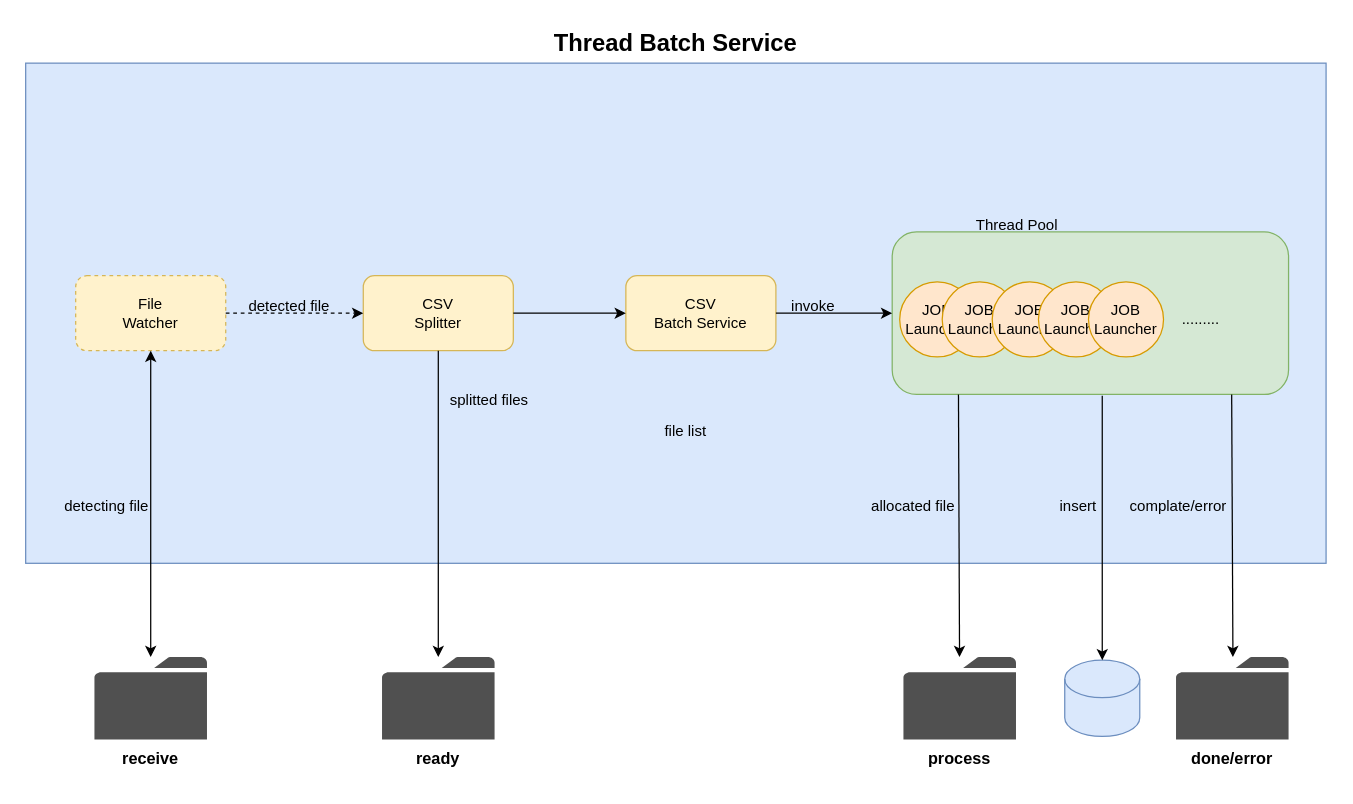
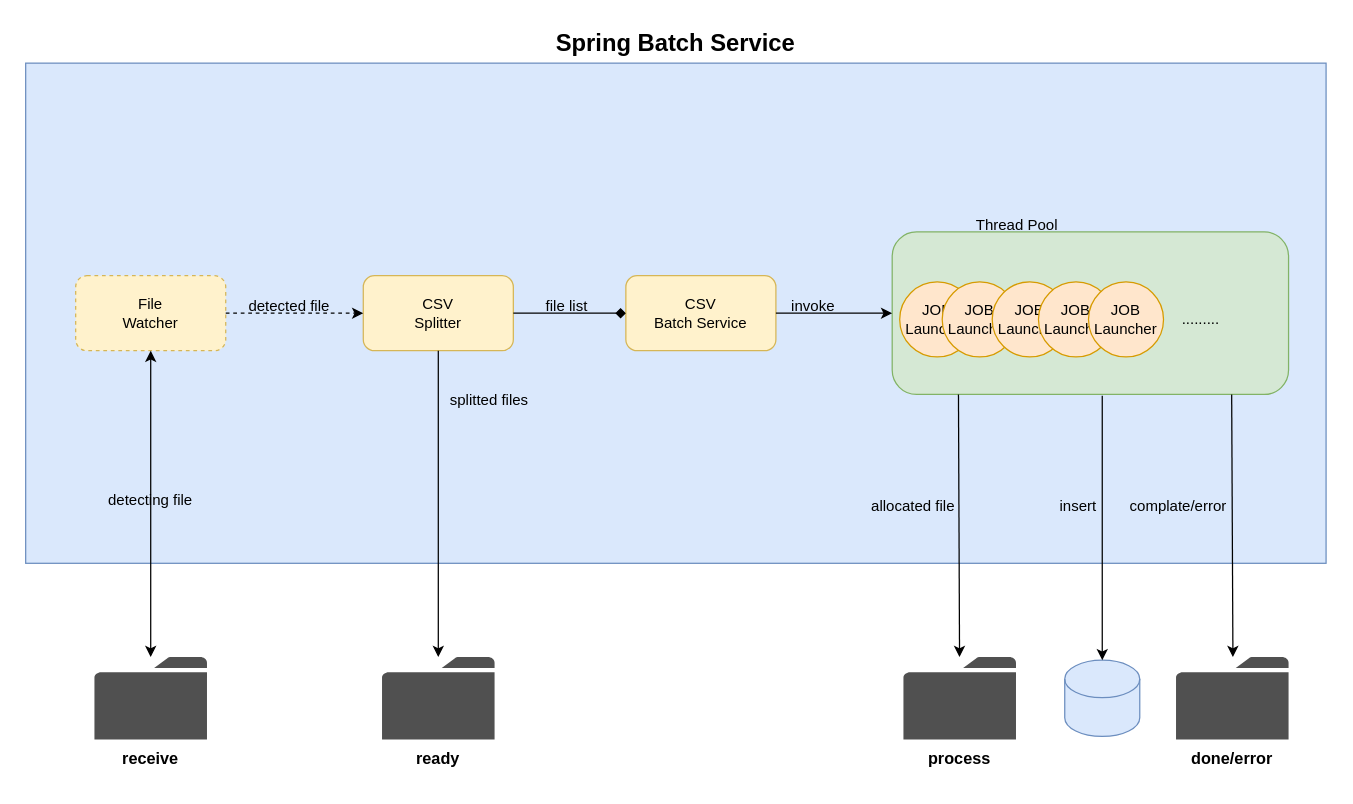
node "Thread Batch Service": label "Thread Batch Service" -> "Spring Batch Service"
edge "CSV Splitter" -> "CSV Batch Service": arrowhead classic -> diamond
node "file list": moved (686, 432) -> (567, 307)
node "detecting file": moved (107, 507) -> (151, 501)
